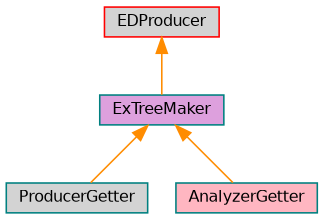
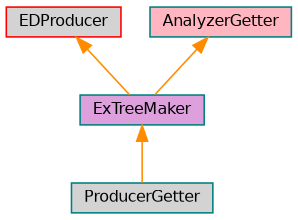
edge "AnalyzerGetter" -> "ExTreeMaker": reversed
